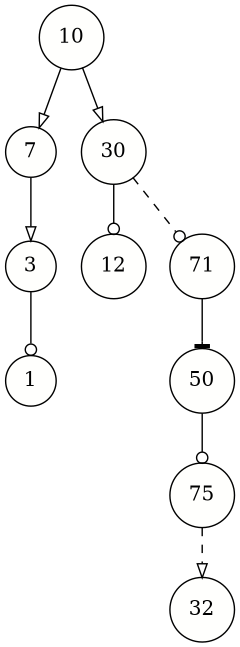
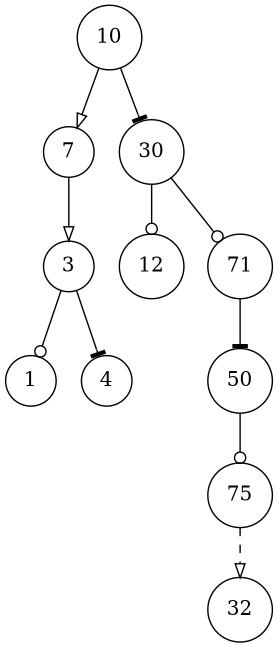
edge "10" -> "30": arrowhead onormal -> tee
edge "30" -> "71": style dashed -> solid
node "4": added
